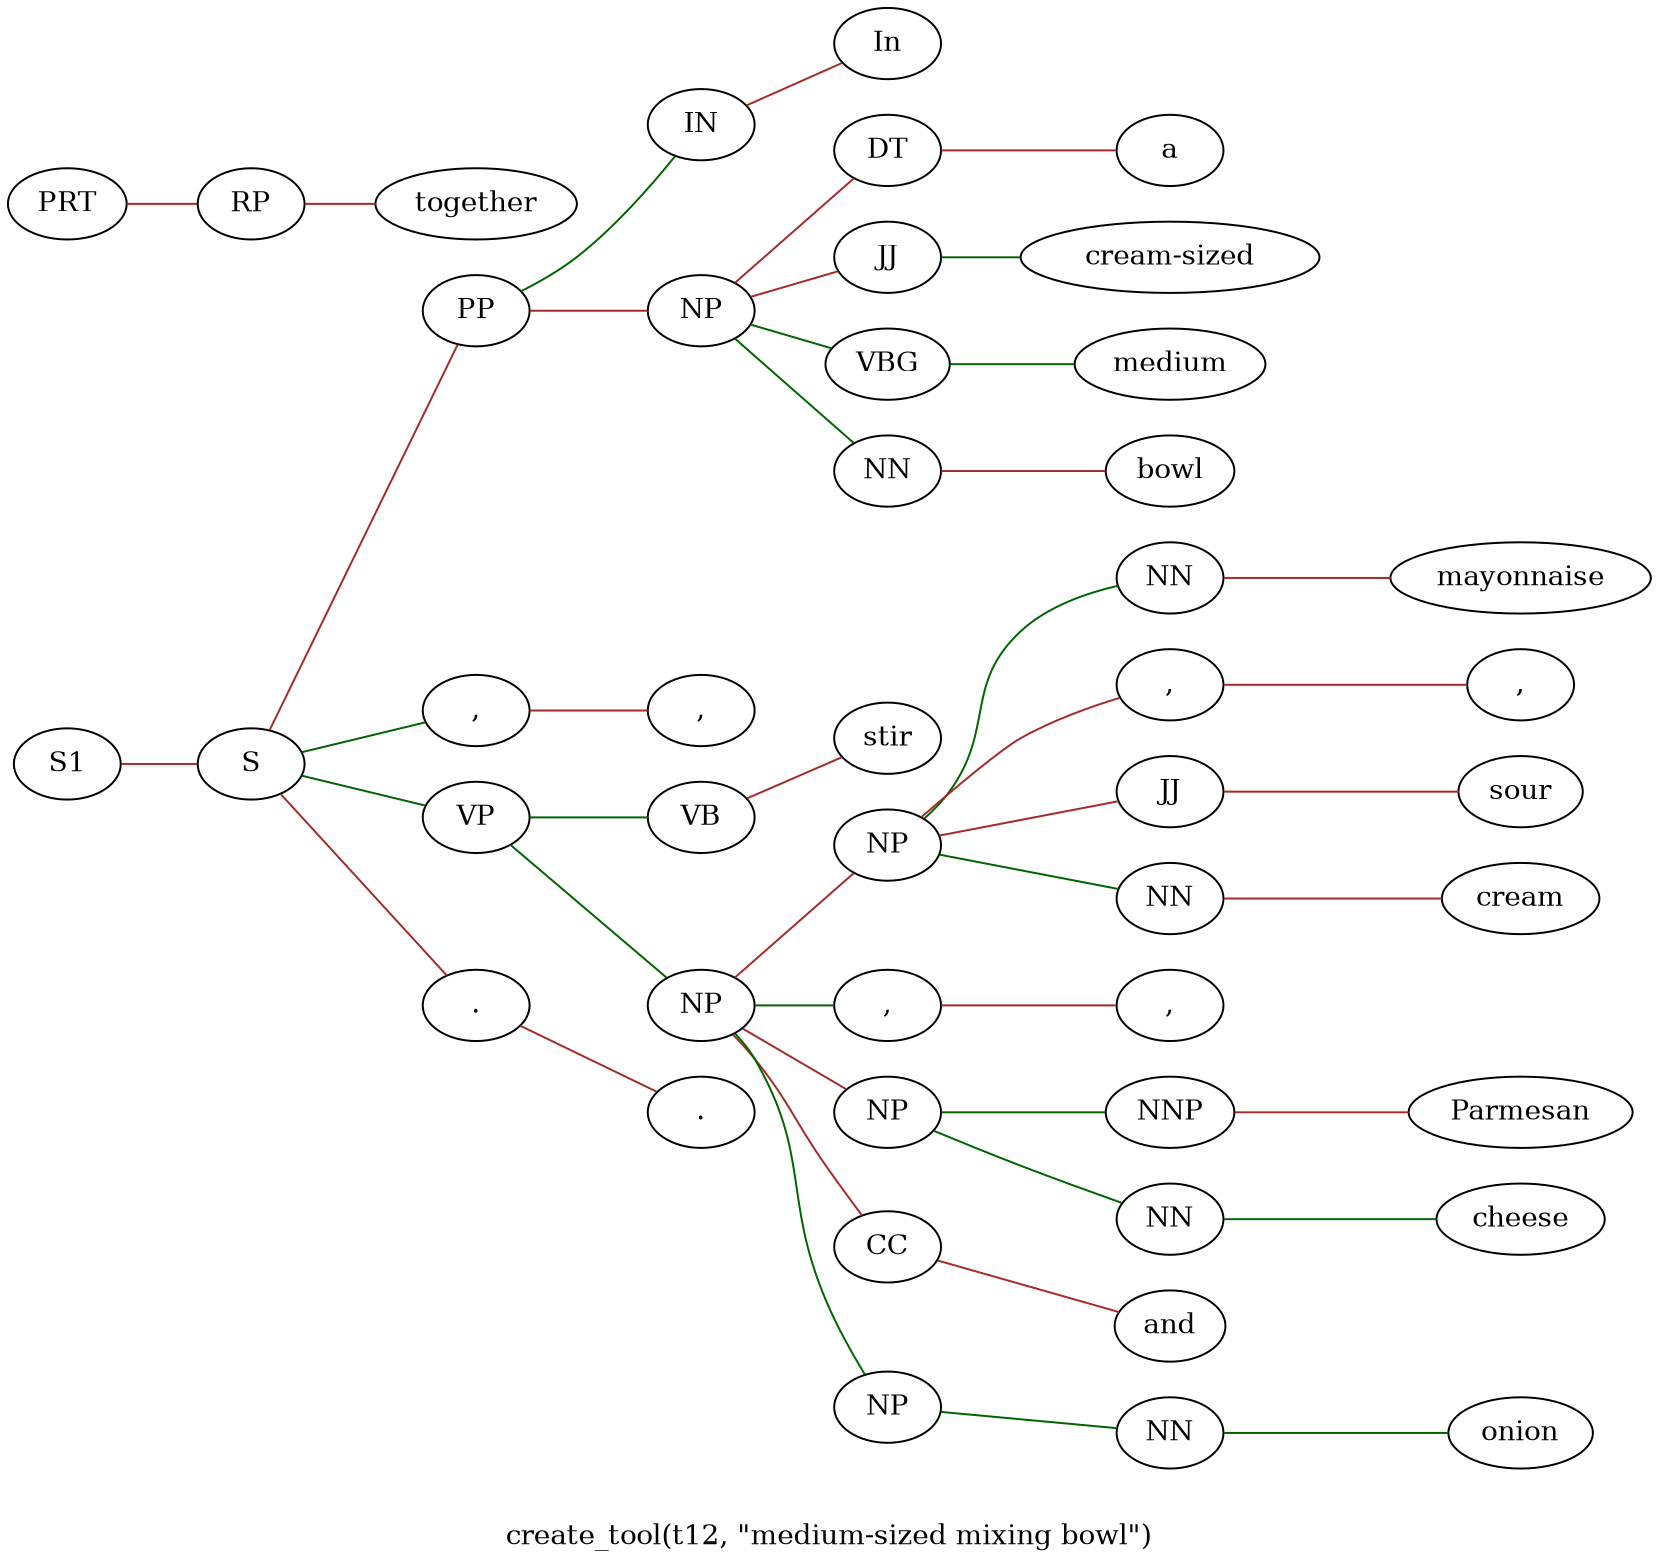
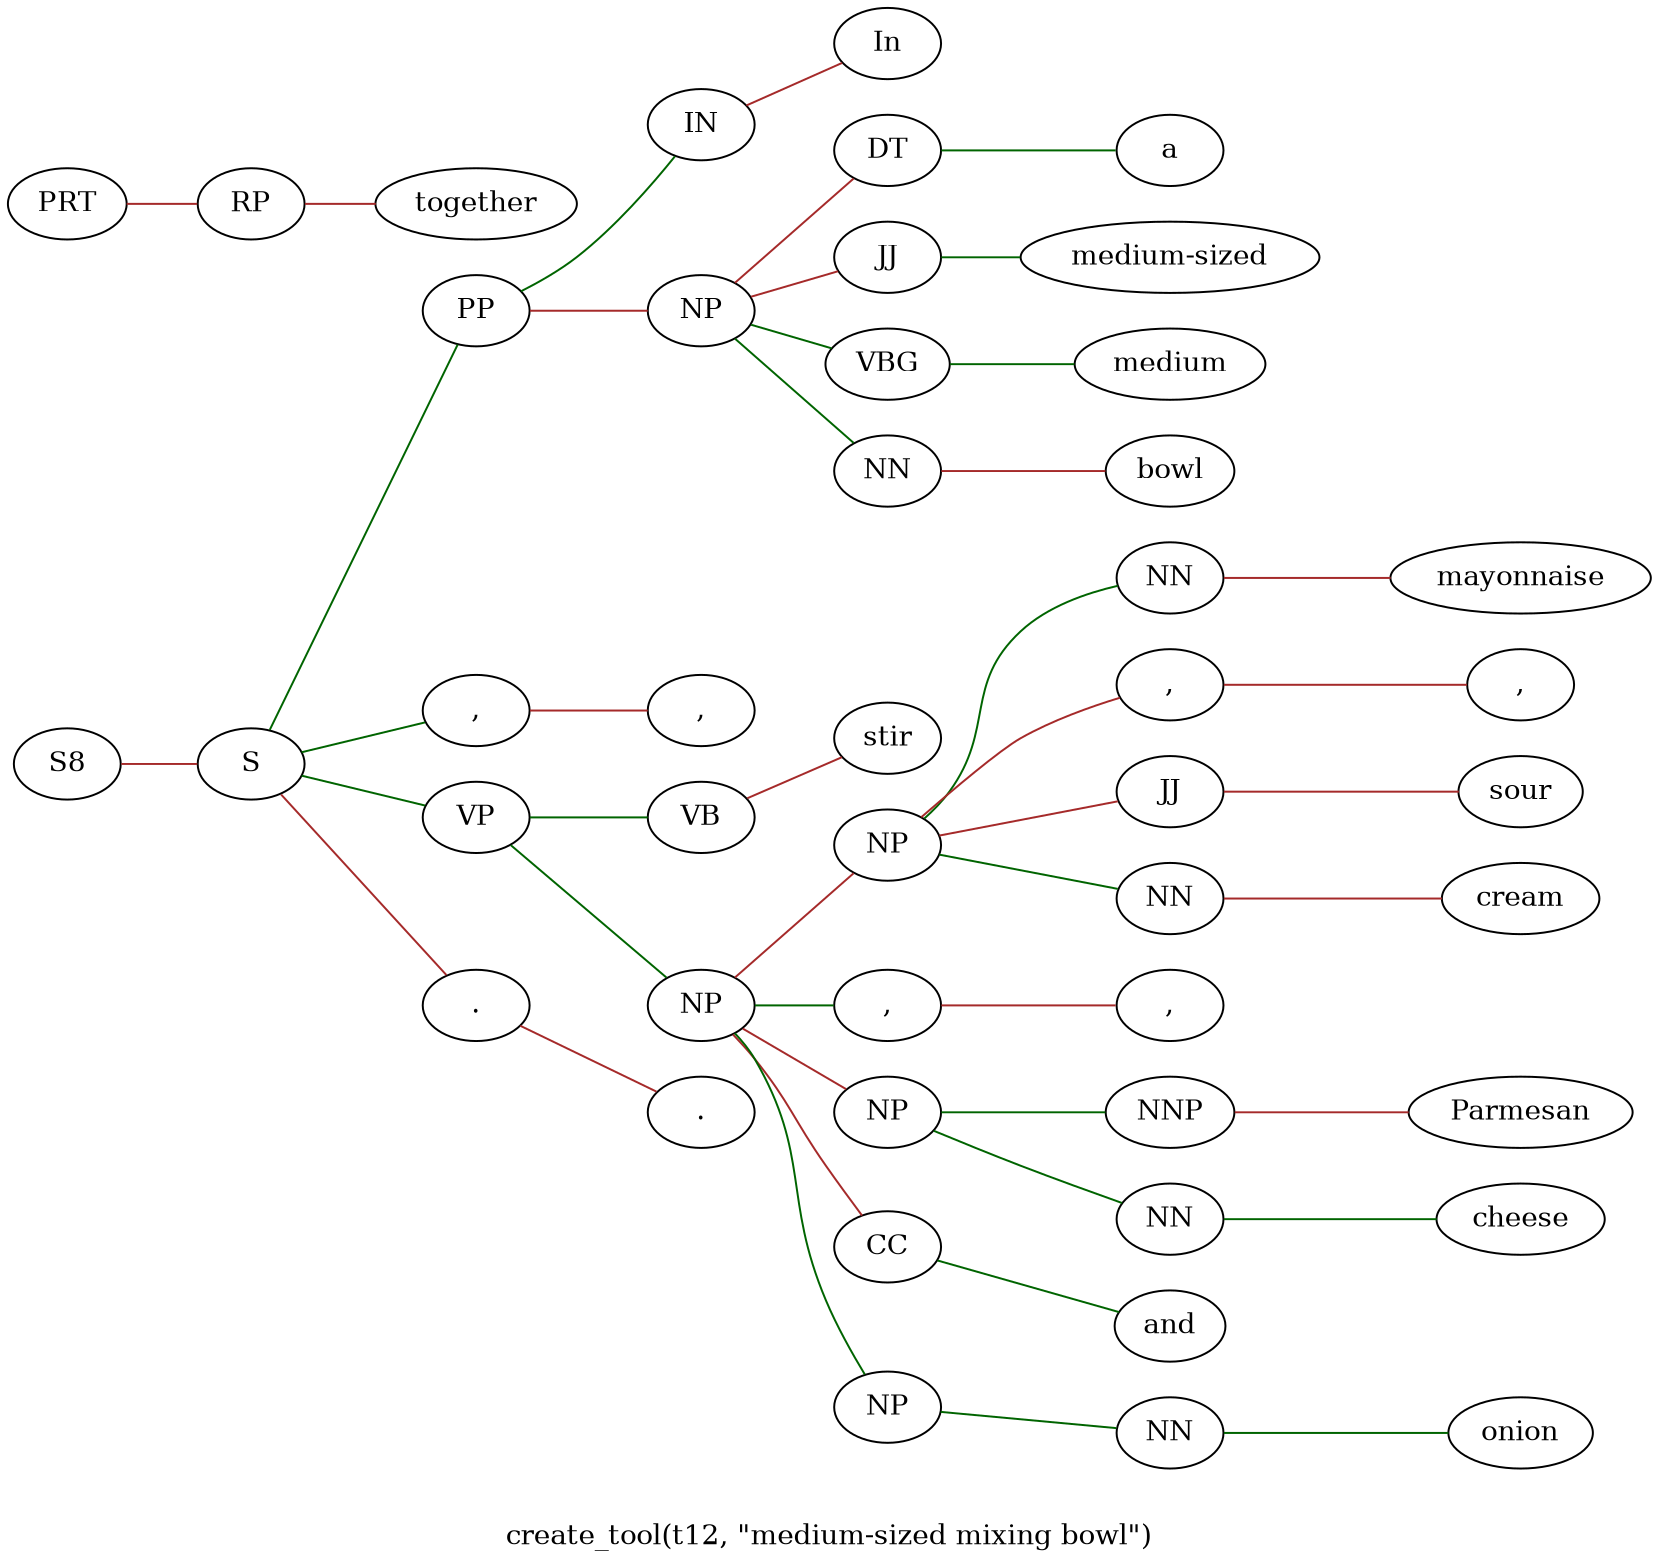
edge "DT" -- "a": color brown -> darkgreen
node "cream-sized": label "cream-sized" -> "medium-sized"
edge "PP" -- "S": color brown -> darkgreen
node "S1": label "S1" -> "S8"
edge "CC" -- "and": color brown -> darkgreen
